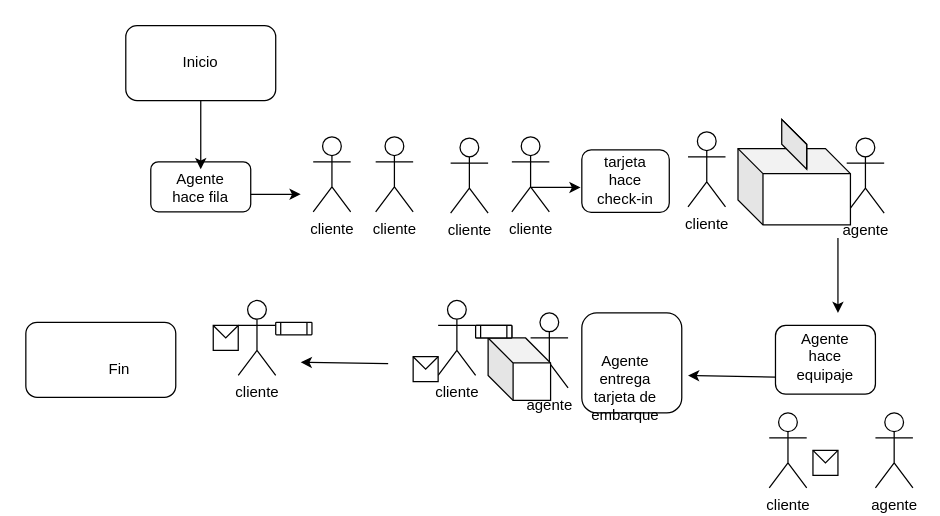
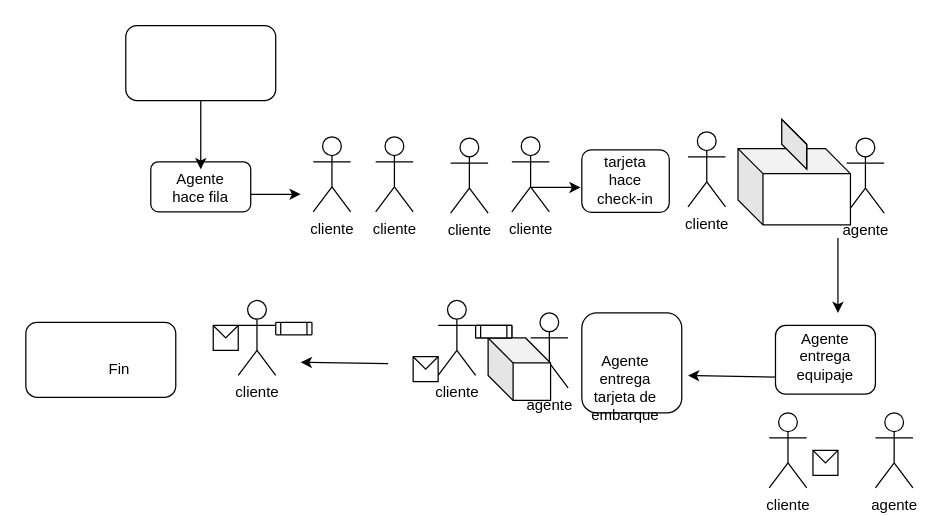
node "Inicio": removed
node "Agente hace equipaje": label "Agente hace equipaje" -> "Agente entrega equipaje"
